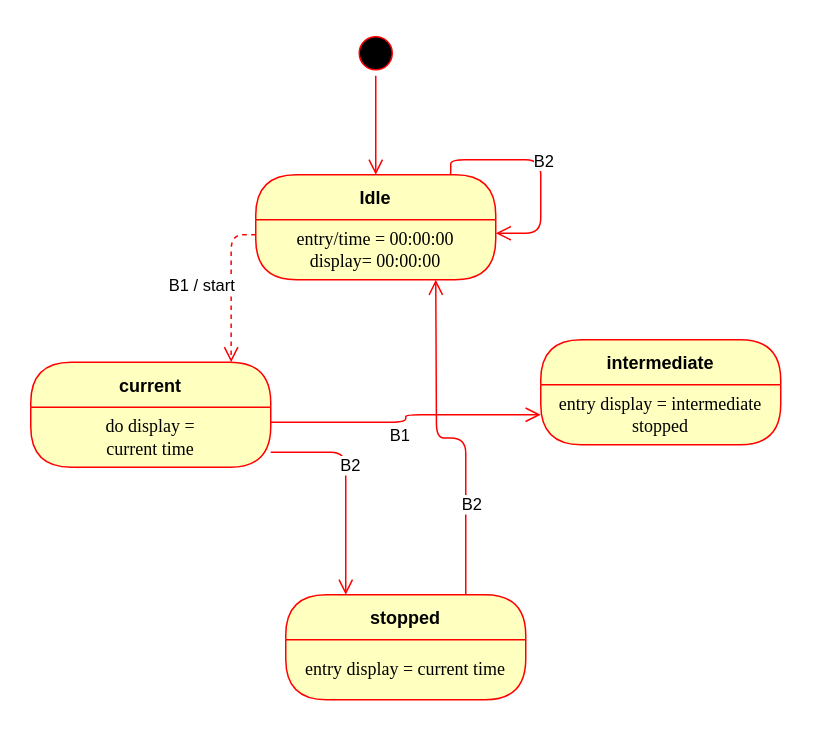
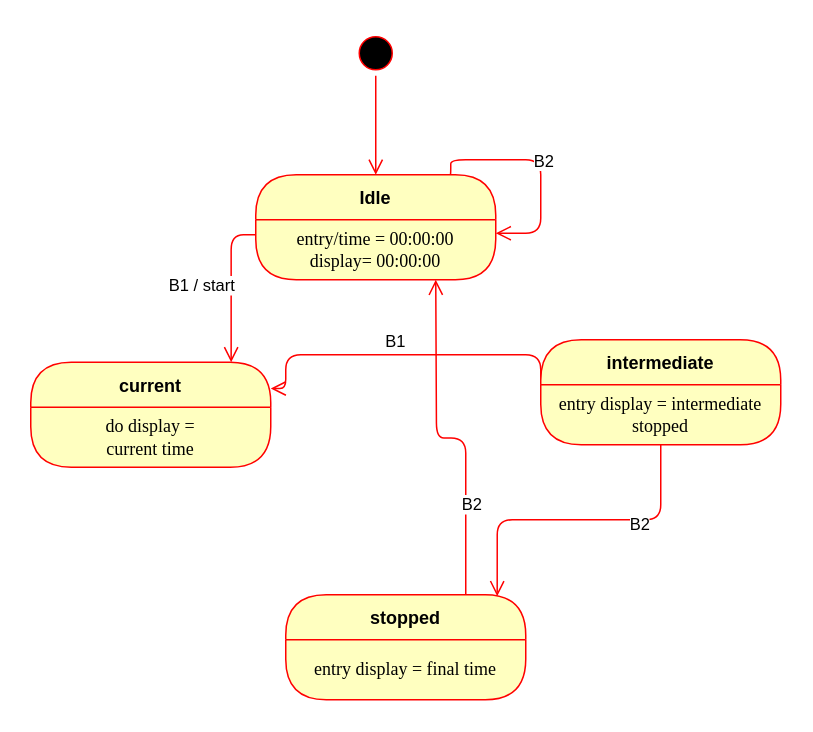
edge "entry/time = 00:00:00display= 00:00:00" -> "current": style dashed -> solid
edge "intermediate" -> "current": added, label "B1"
edge "do display =current time" -> "entry display = intermediate stopped": removed, label "B1"
edge "do display =current time" -> "stopped": removed, label "B2"
edge "entry display = intermediate stopped" -> "stopped": added, label "B2"
node "entry display = current time": label "entry display = current time" -> "entry display = final time"
